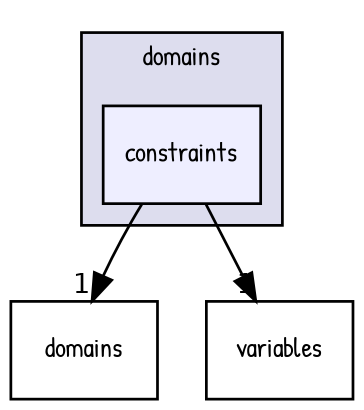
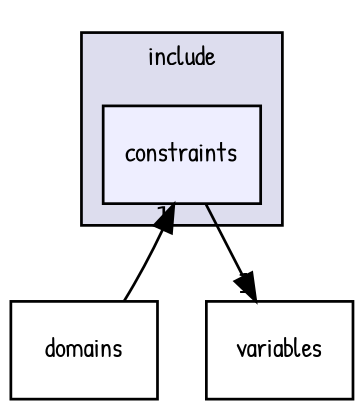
cluster "domains": label "domains" -> "include"
edge "constraints" -> "domains": reversed
